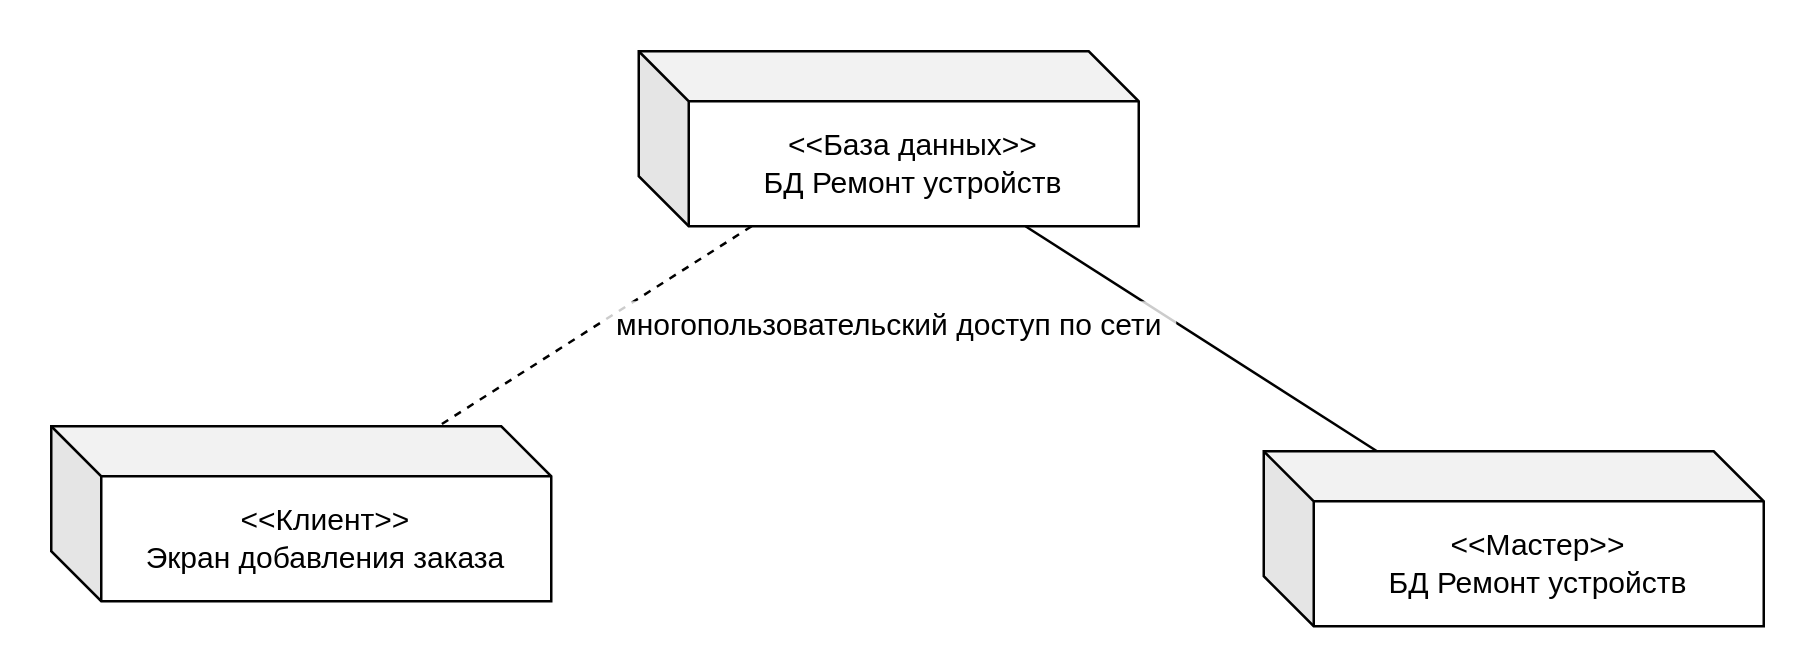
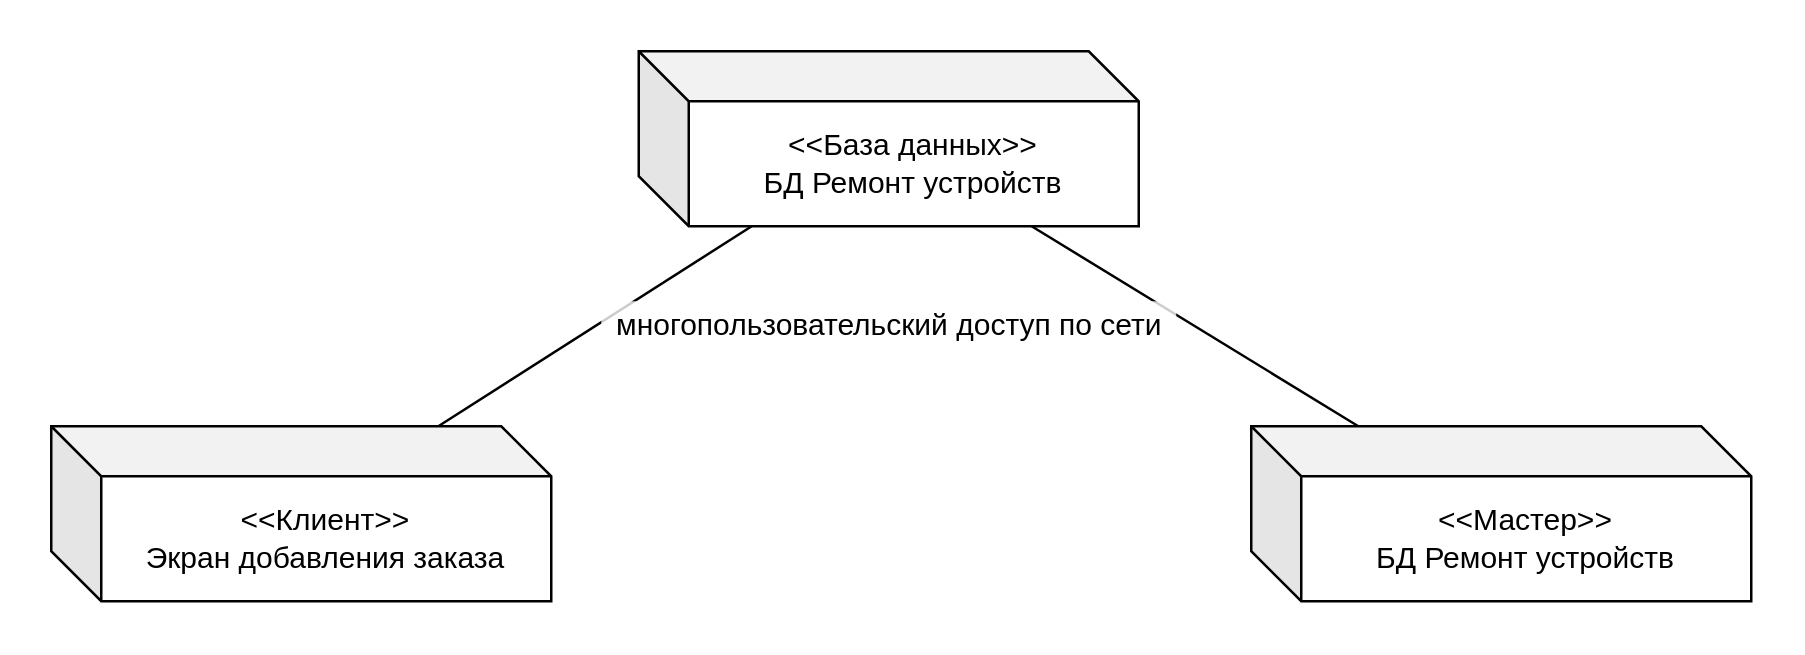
edge "<<База данных>> БД Ремонт устройств" -- "<<Клиент>> Экран добавления заказа": style dashed -> solid
node "<<Мастер>> БД Ремонт устройств": moved (1514, 539) -> (1501, 514)
